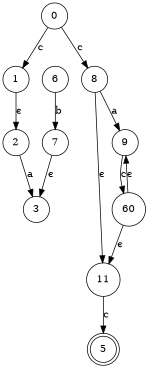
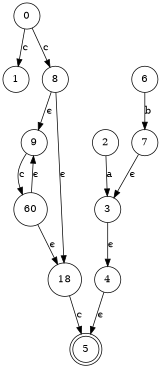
edge "1" -> "2": removed, label "ϵ"
edge "8" -> "9": label "a" -> "ϵ"
node "11": label "11" -> "18"
node "4": added
